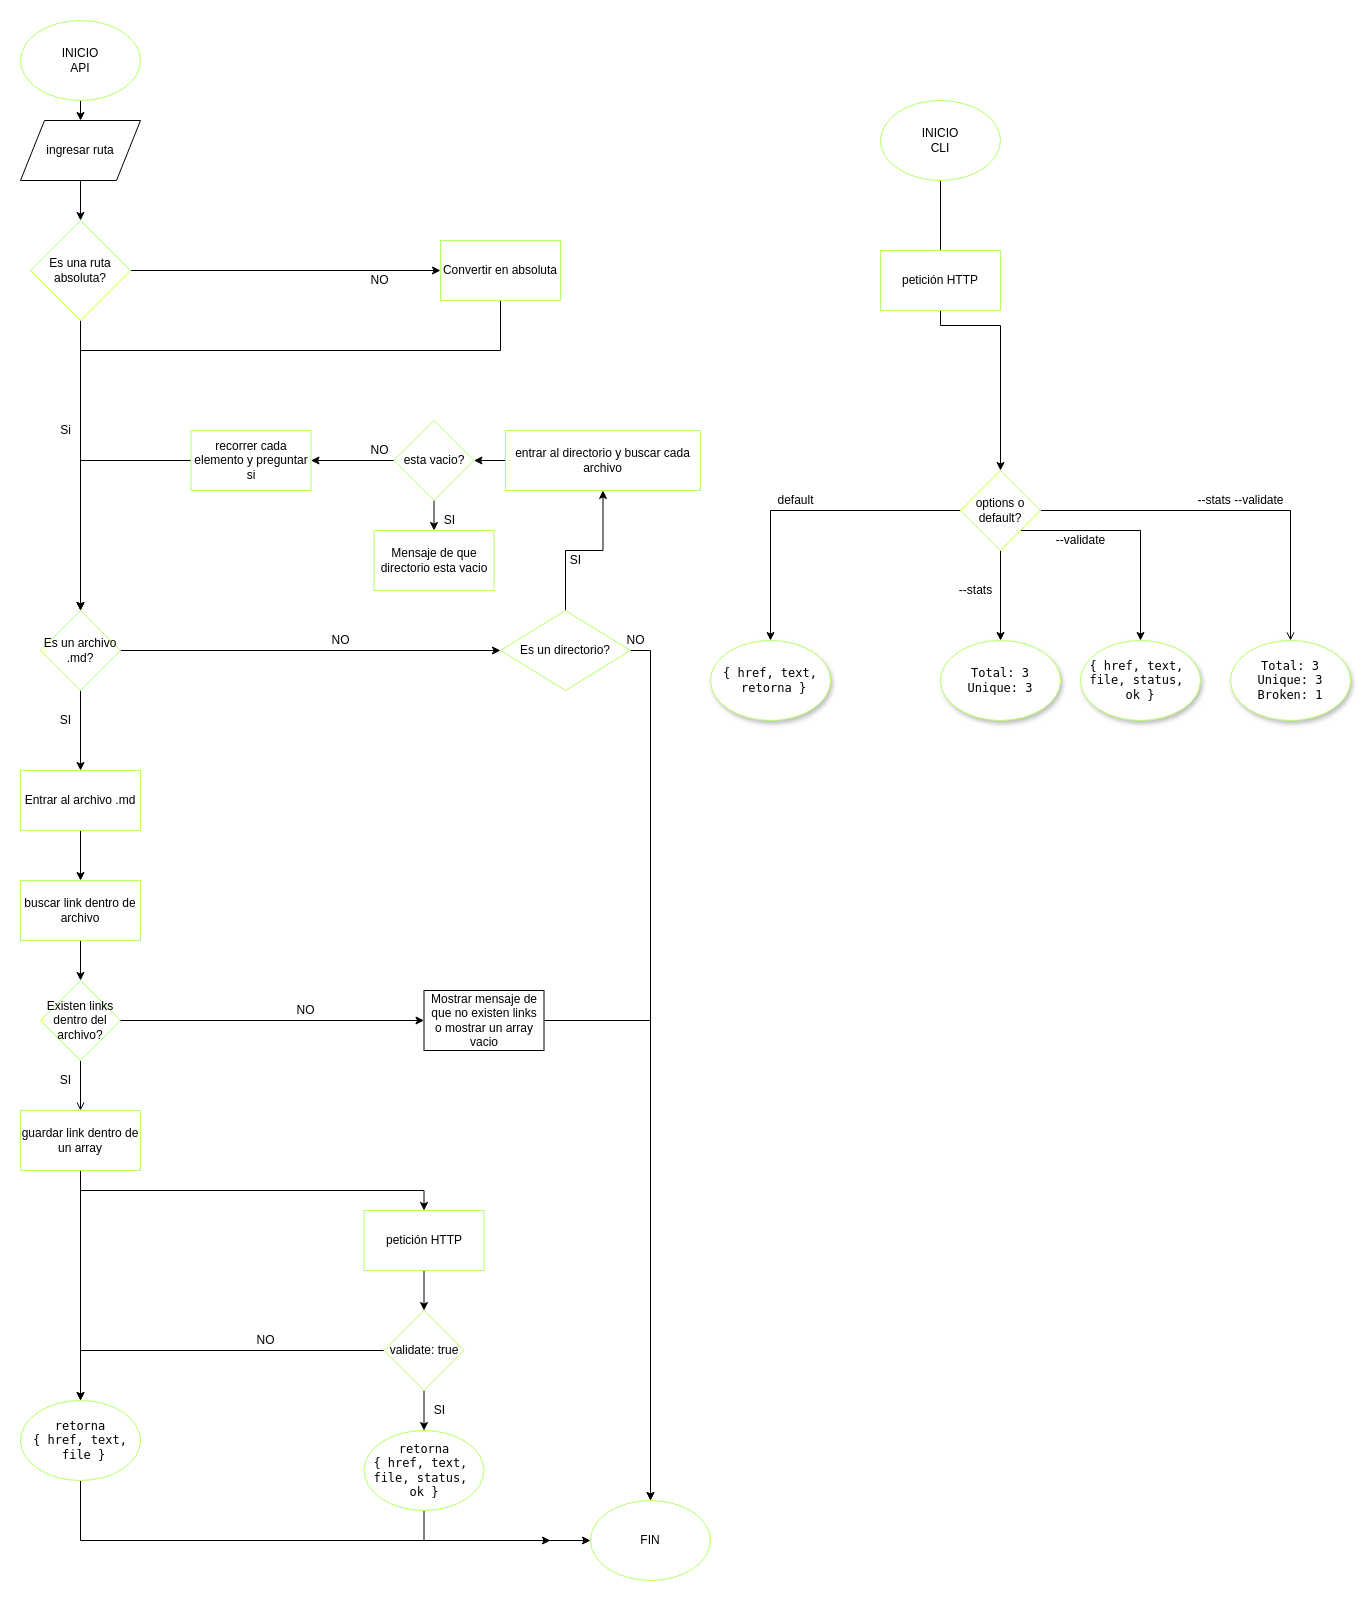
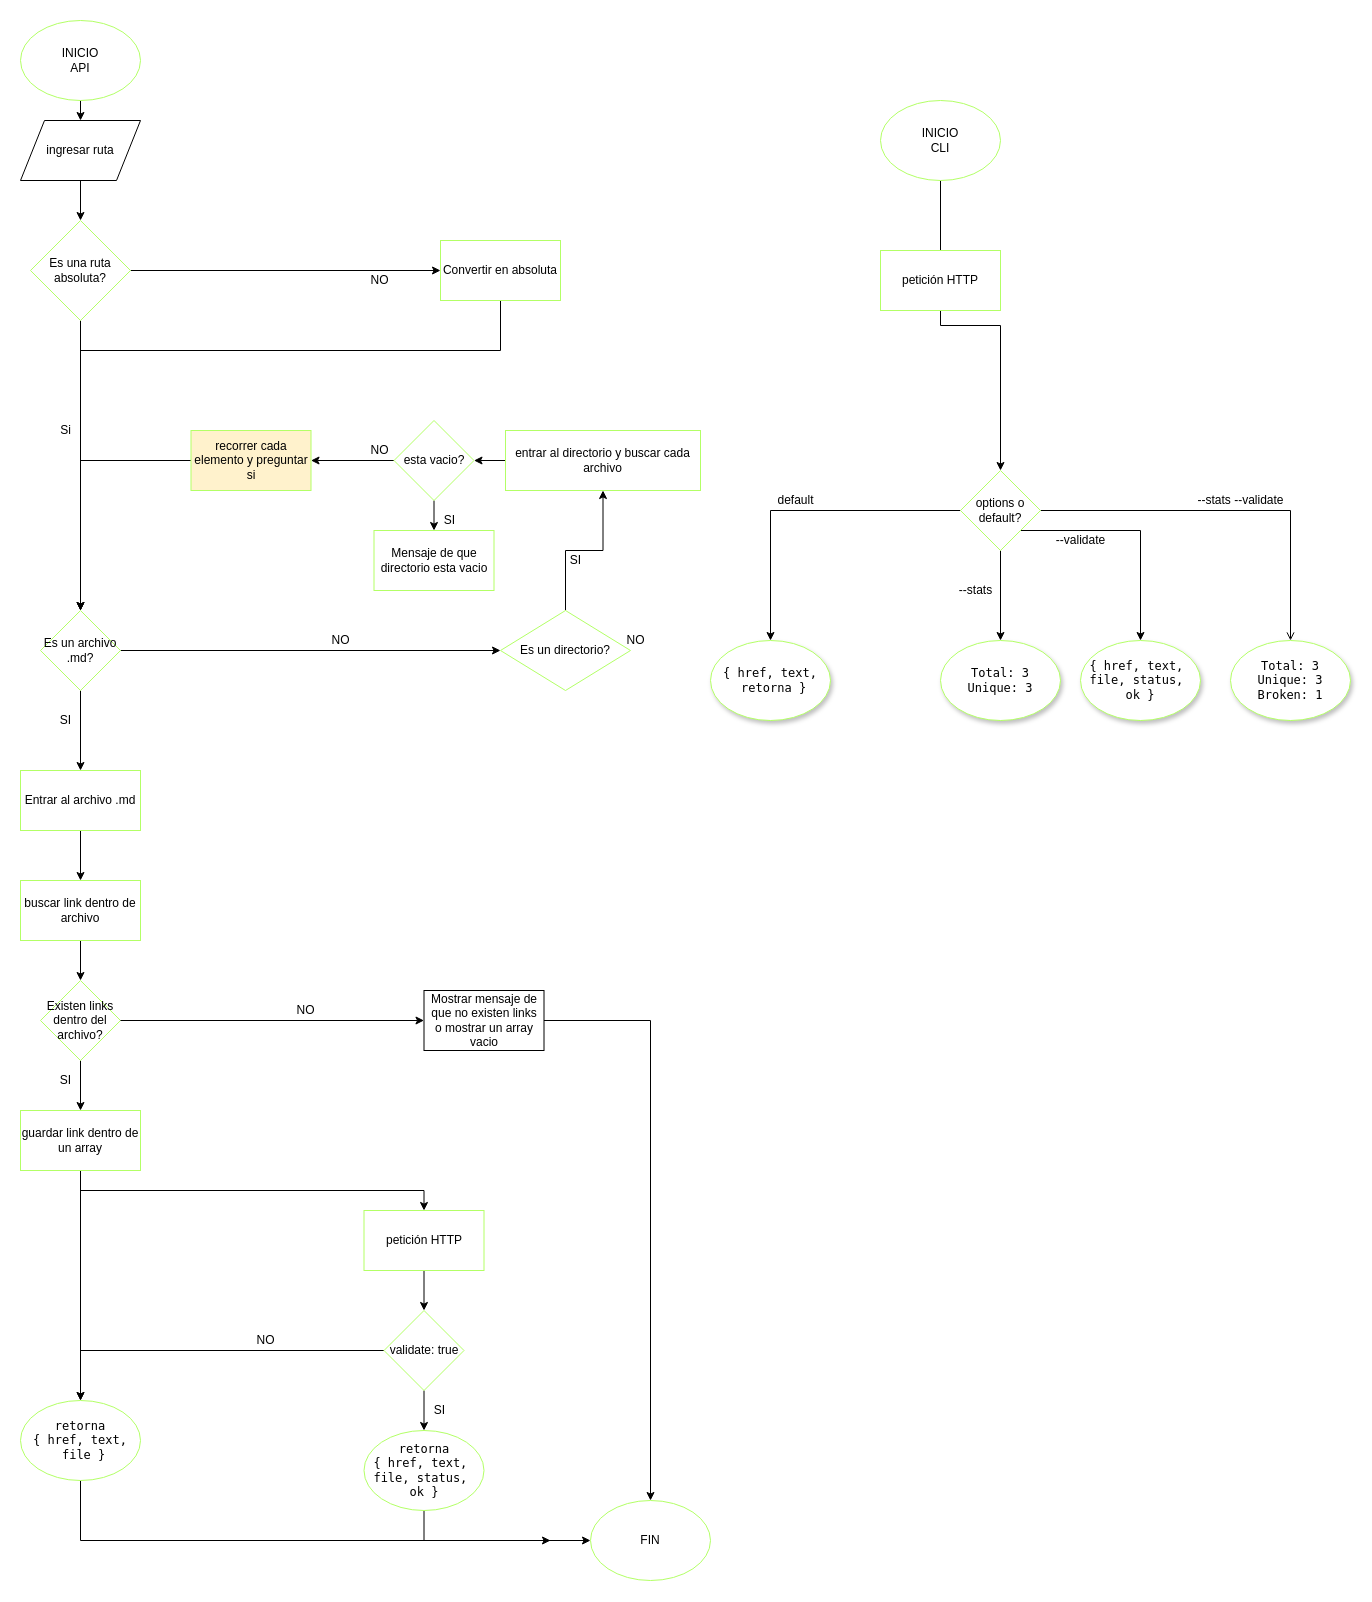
node "recorrer cada elemento y preguntar si": fillcolor #ffffff -> #fff2cc
edge "Es un directorio?" -> "FIN": removed
edge "Existen links dentro del archivo?" -> "guardar link dentro de un array": arrowhead open -> classic
